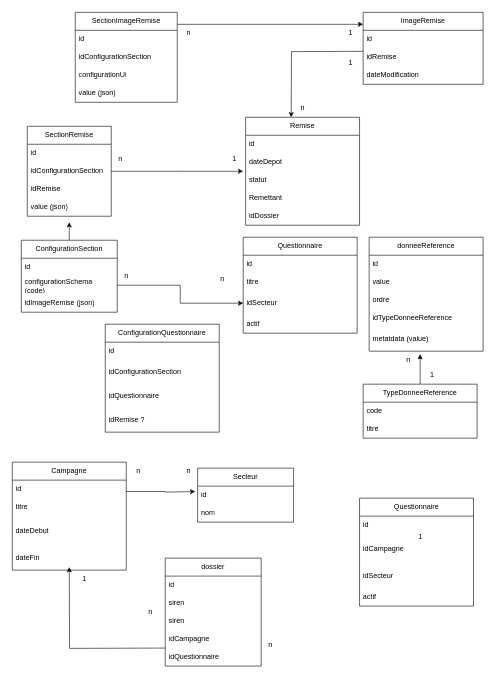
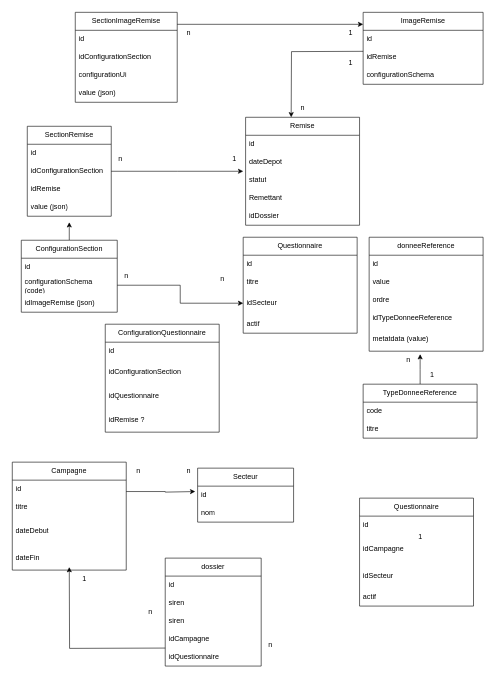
node "dateModification": label "dateModification" -> "configurationSchema"
